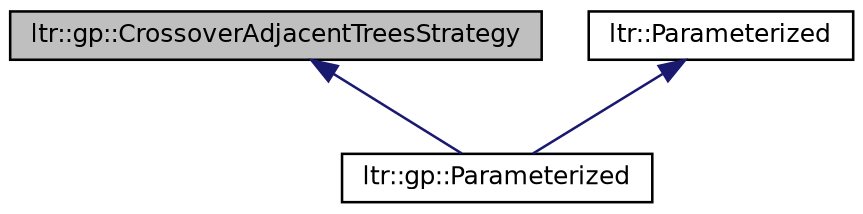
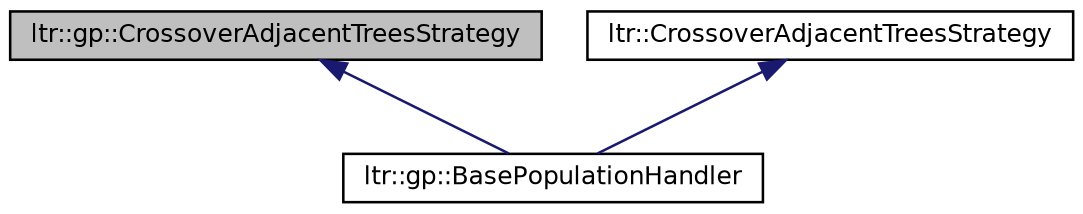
node "ltr::Parameterized": label "ltr::Parameterized" -> "ltr::CrossoverAdjacentTreesStrategy"
node "ltr::gp::Parameterized": label "ltr::gp::Parameterized" -> "ltr::gp::BasePopulationHandler"
